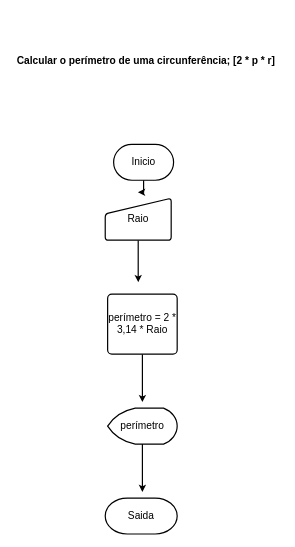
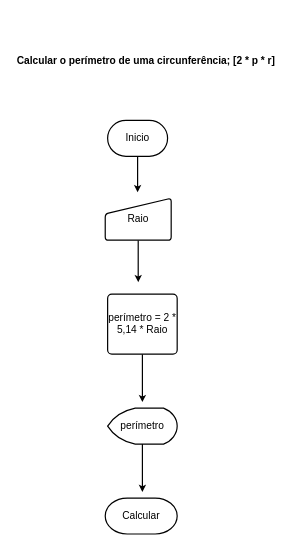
node "Inicio": moved (144, 162) -> (138, 138)
node "perímetro = 2 * 3,14 * Raio": label "perímetro = 2 * 3,14 * Raio" -> "perímetro = 2 * 5,14 * Raio"
node "Saida": label "Saida" -> "Calcular"
